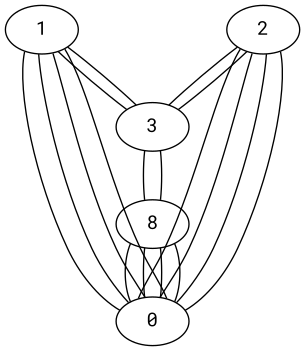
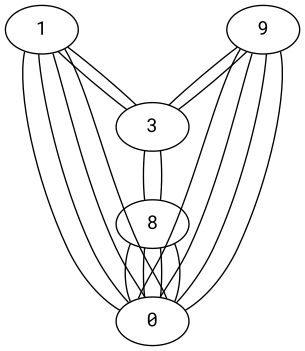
node "2": label "2" -> "9"
